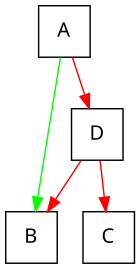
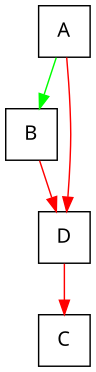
edge "D" -> "B": reversed
